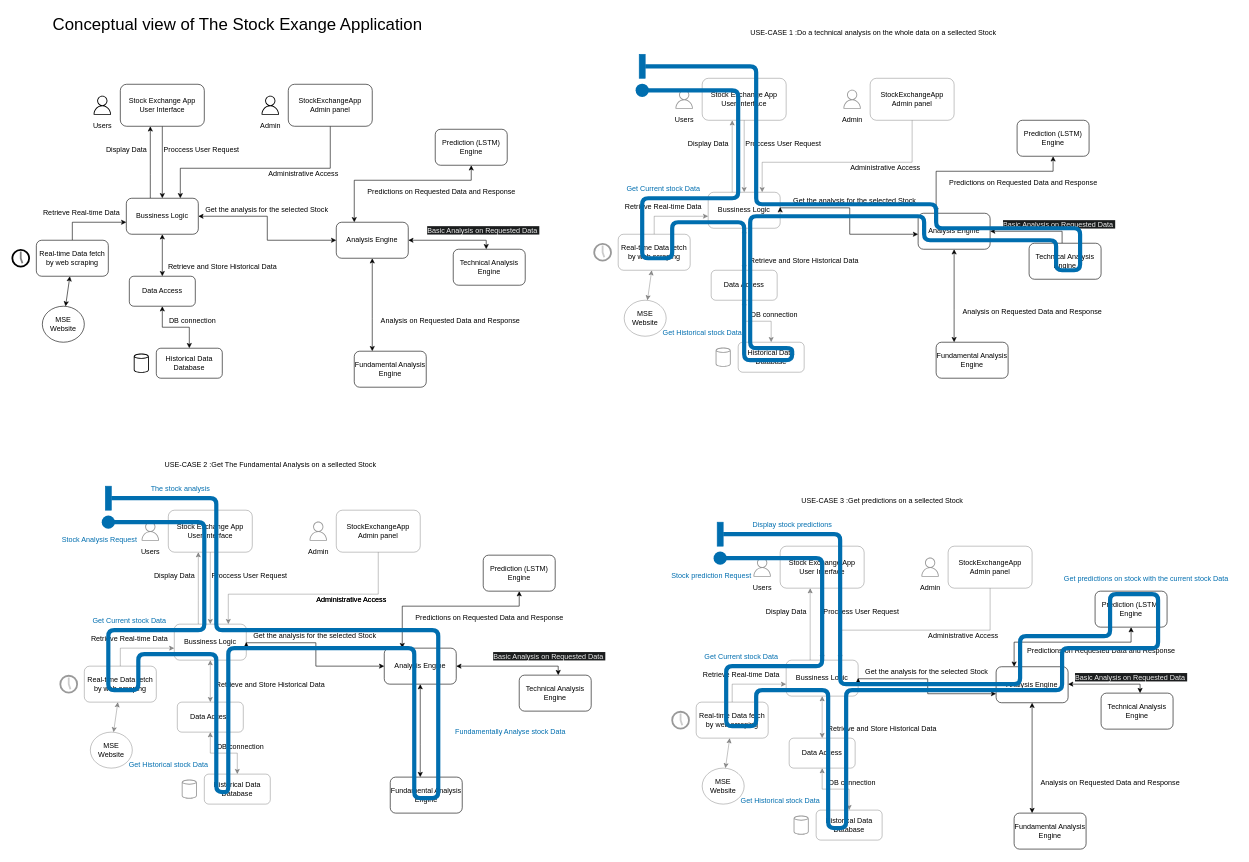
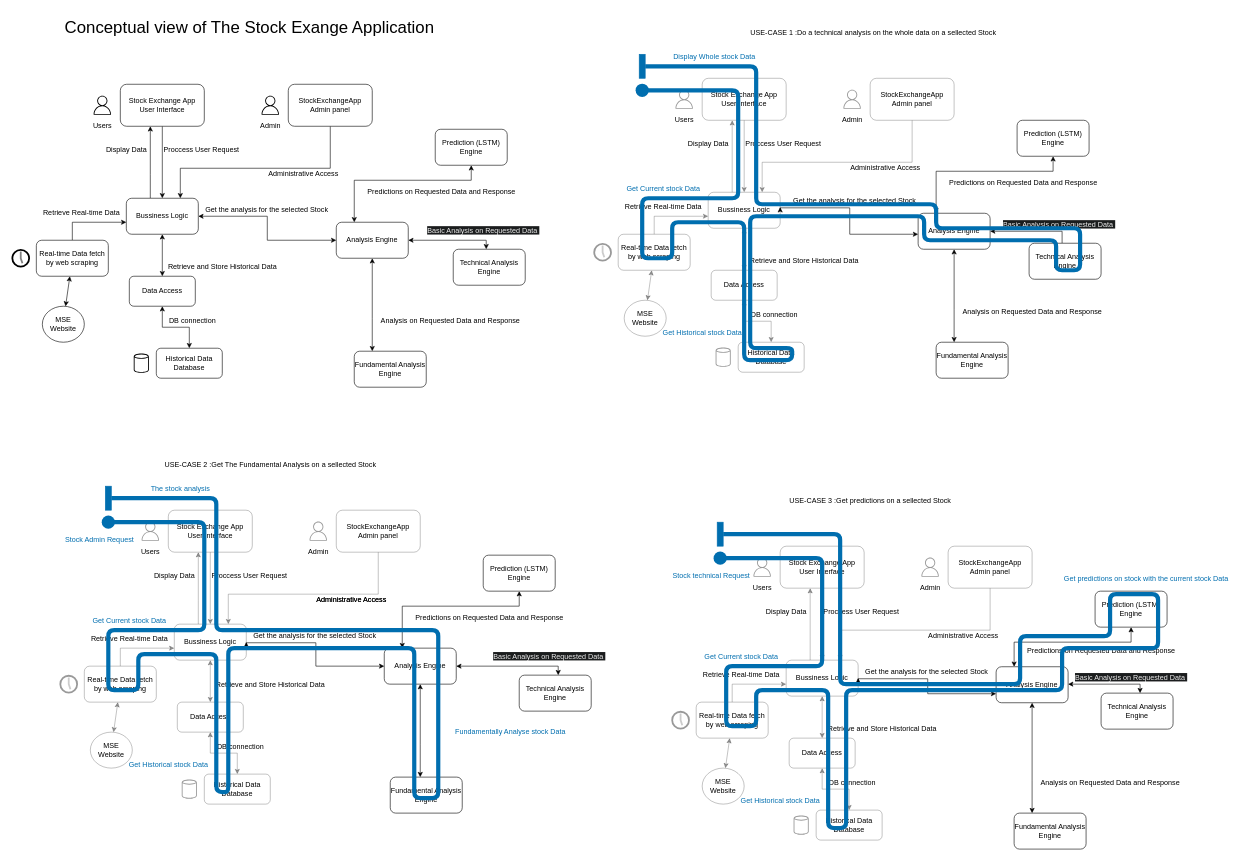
node "Conceptual view of The Stock Exange Application": moved (237, 24) -> (249, 27)
node "Display Whole stock Data": added
node "USE-CASE 3 :Get predictions on a sellected Stock": moved (882, 501) -> (870, 501)
node "Display stock predictions": removed
node "Stock Analysis Request": label "Stock Analysis Request" -> "Stock Admin Request"
node "Stock prediction Request": label "Stock prediction Request" -> "Stock technical Request"
